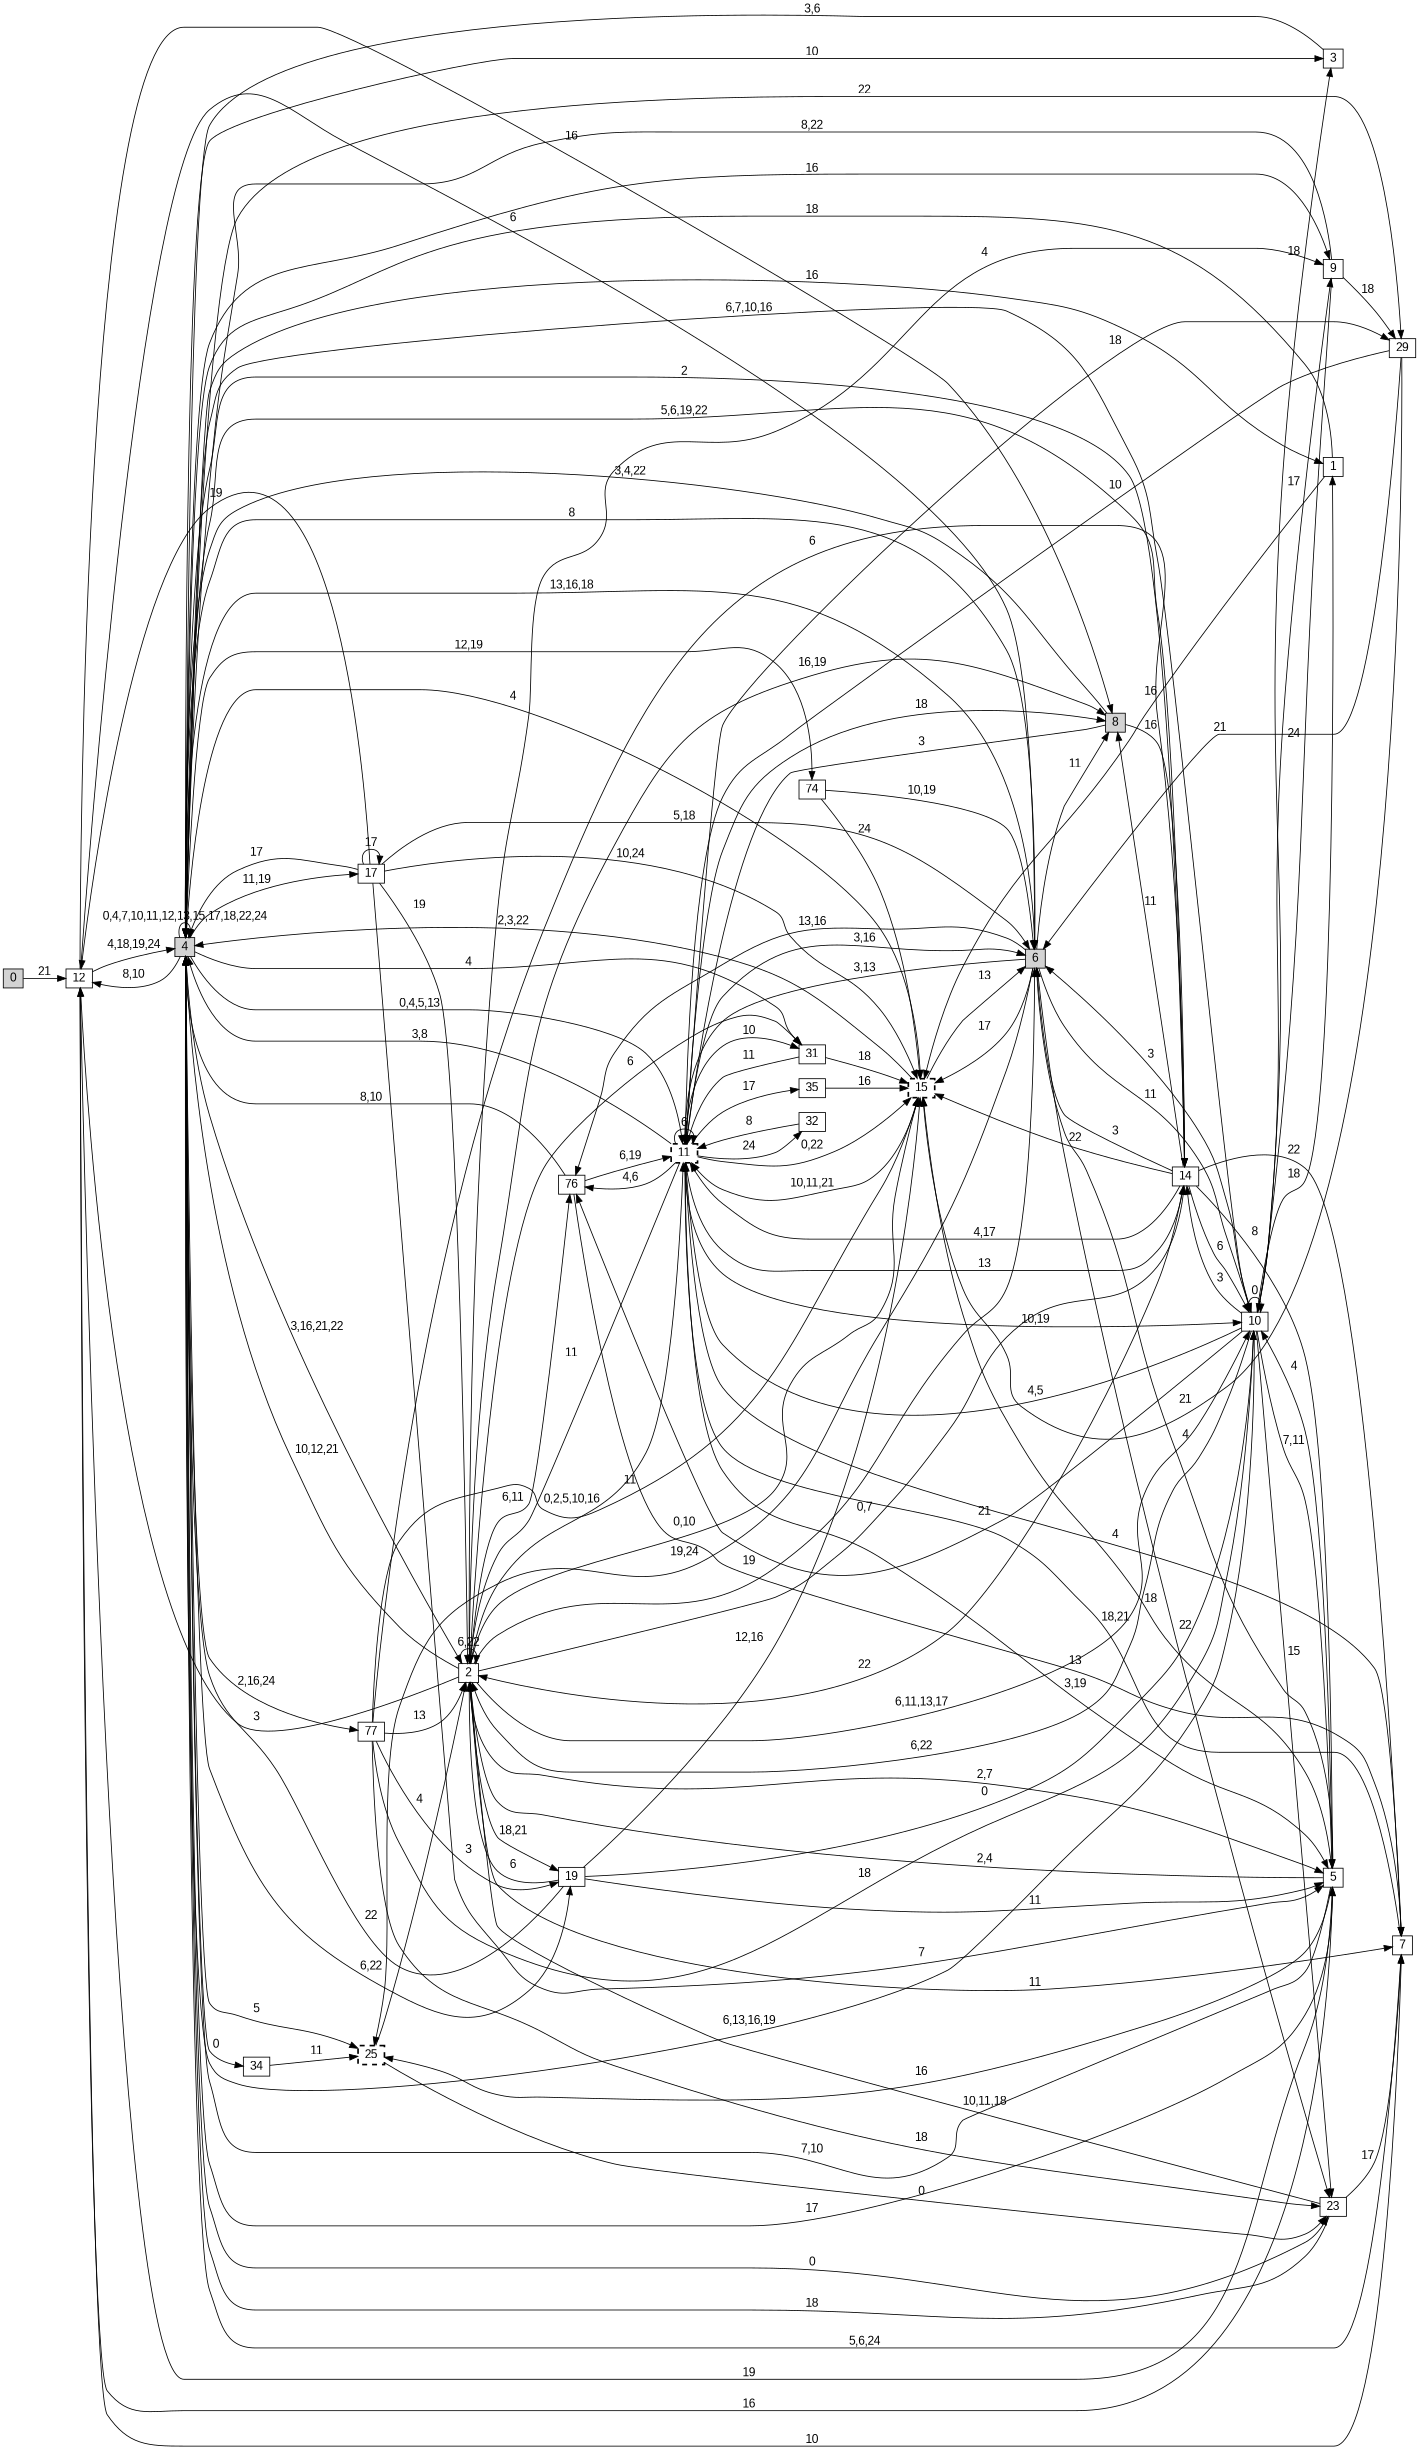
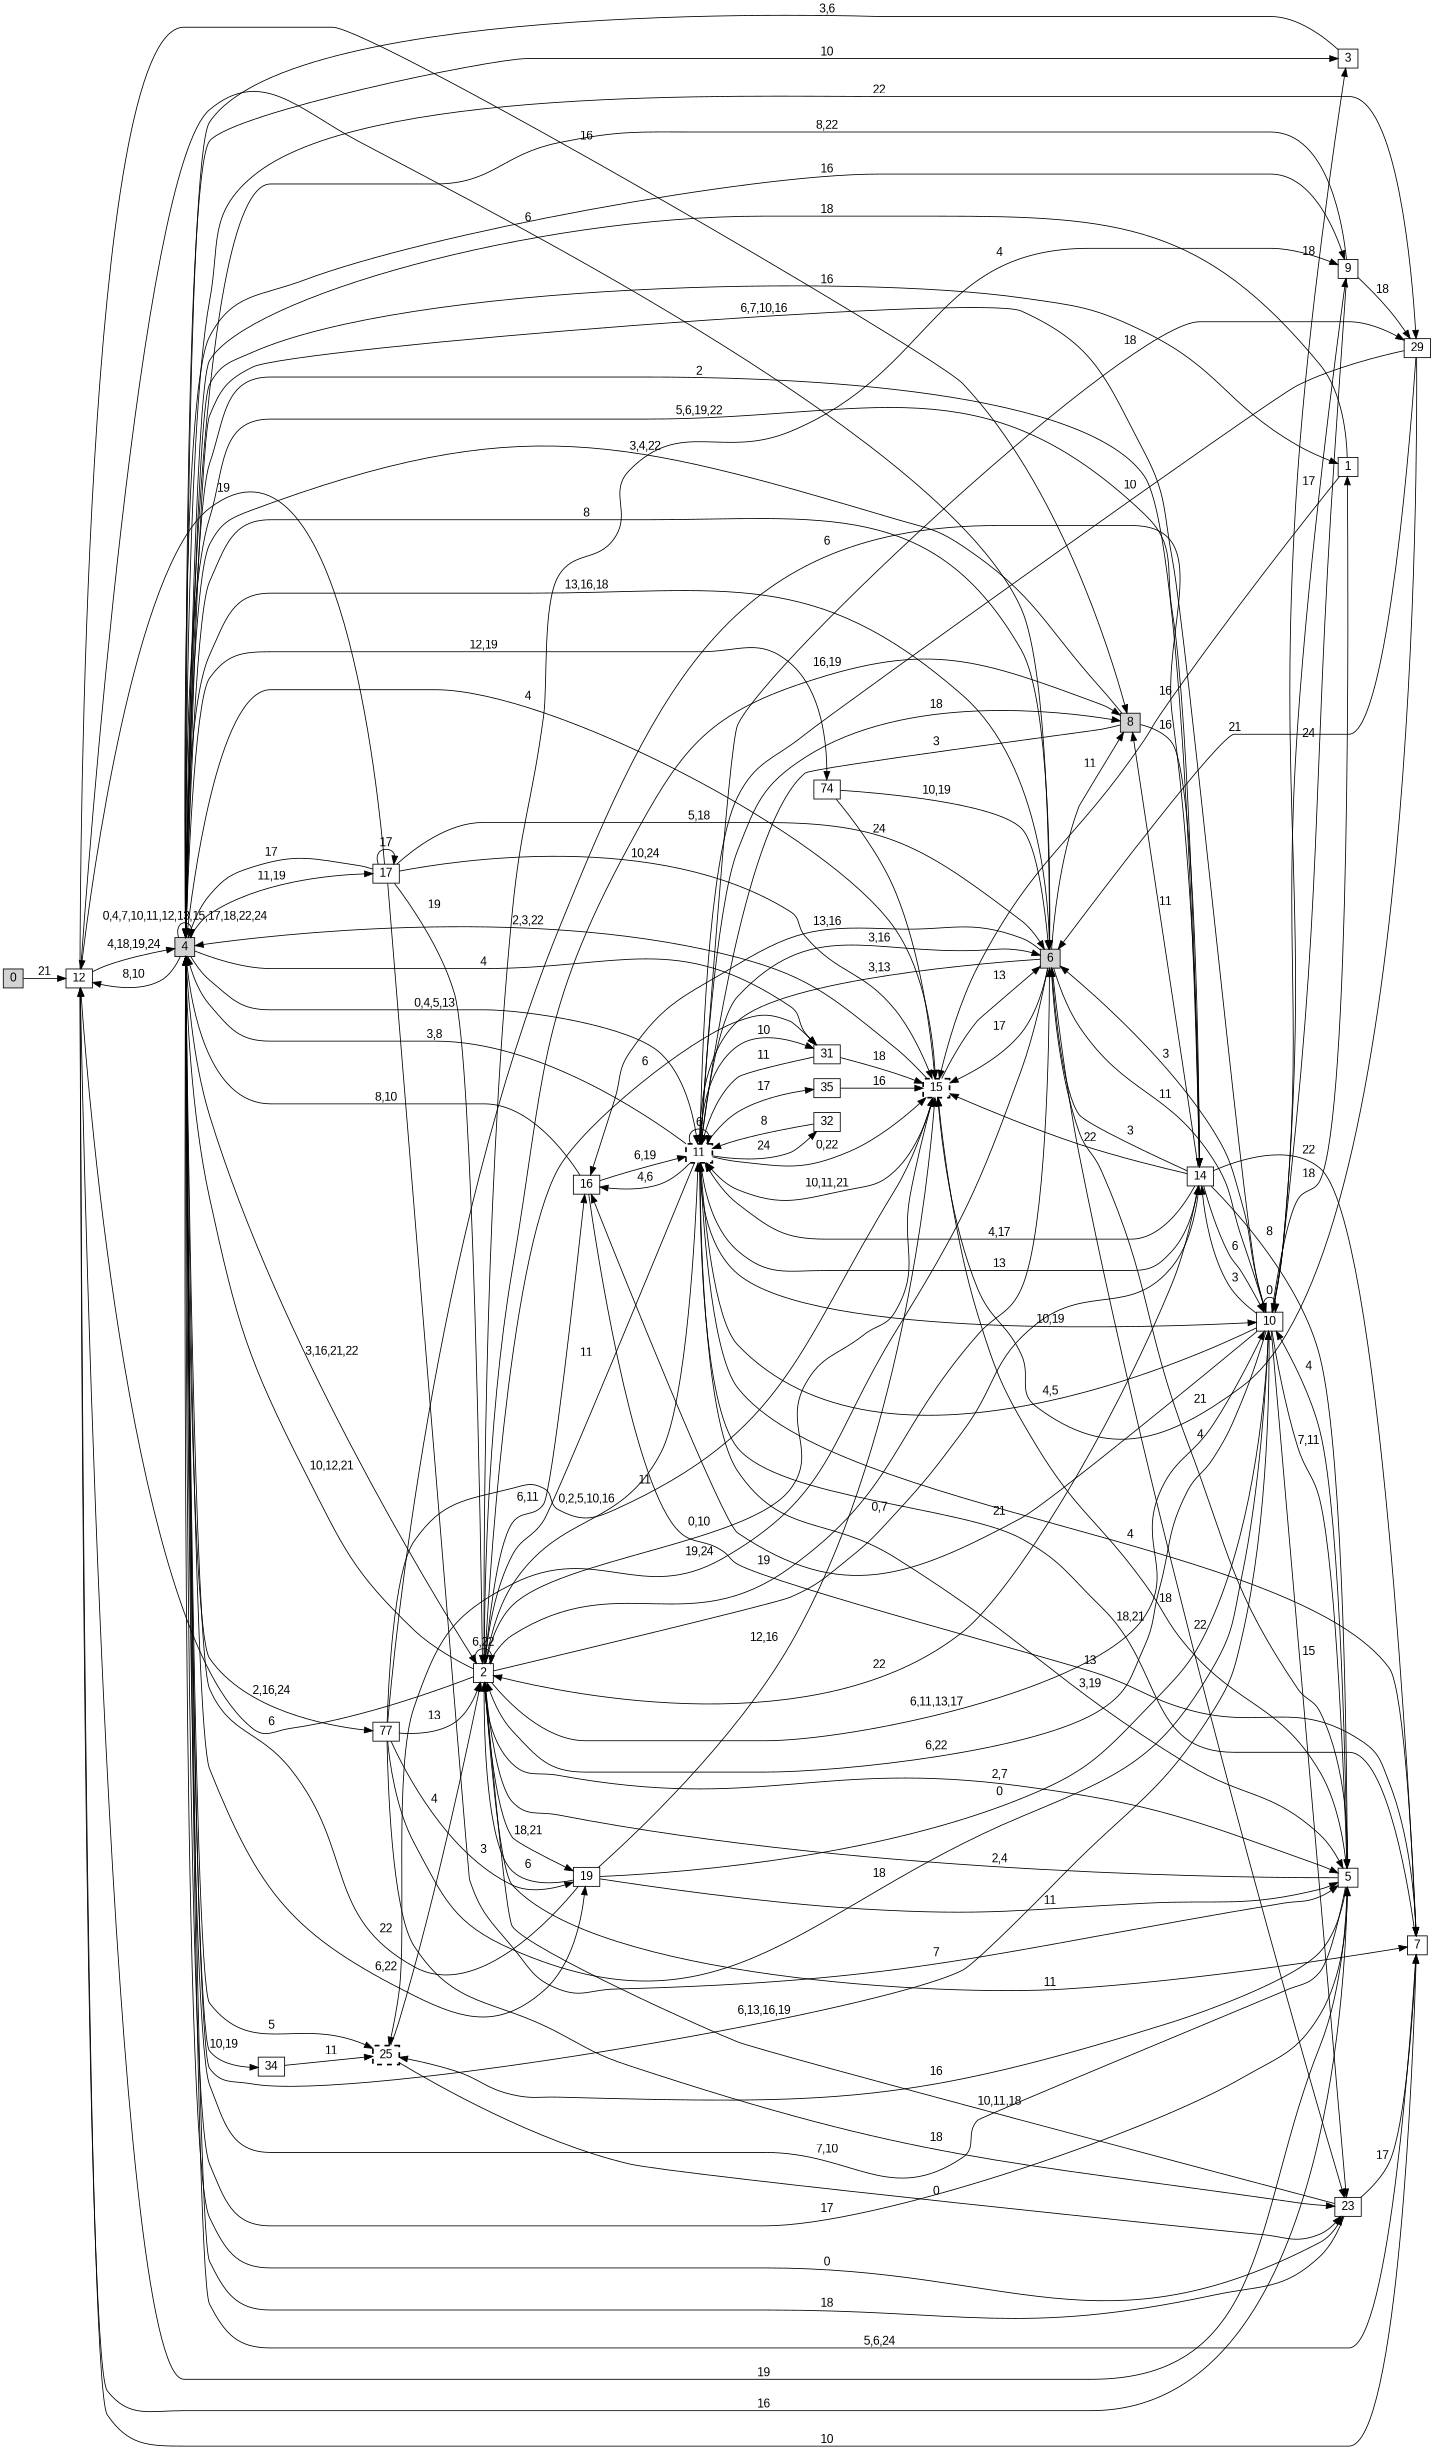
node "76": label "76" -> "16"
edge "2" -> "12": label "3" -> "6"
edge "4" -> "34": label "0" -> "10,19"
